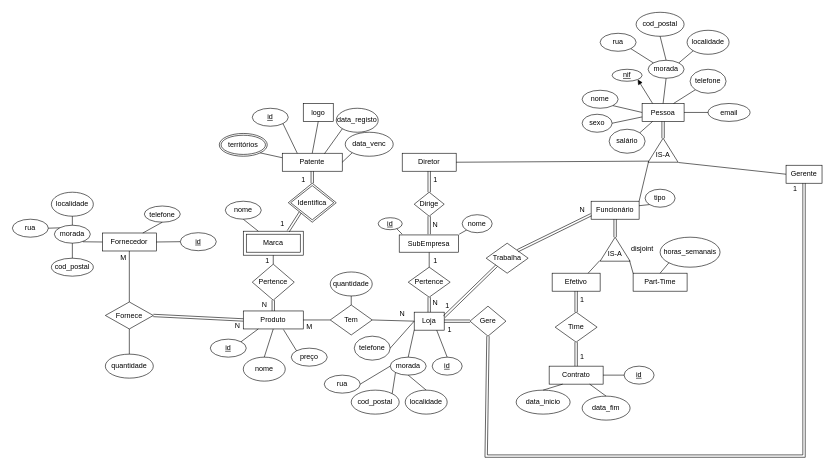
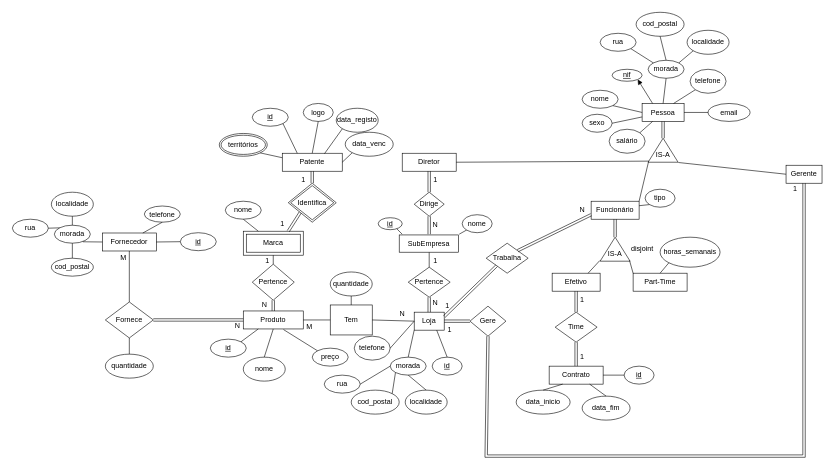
node "logo": shape rectangle -> ellipse
node "Fornece": size 48x27 -> 48x36
node "Tem": shape diamond -> rectangle
node "preço": moved (309, 357) -> (330, 357)
